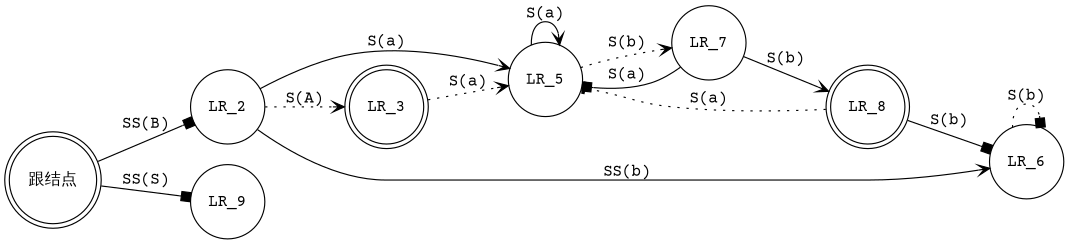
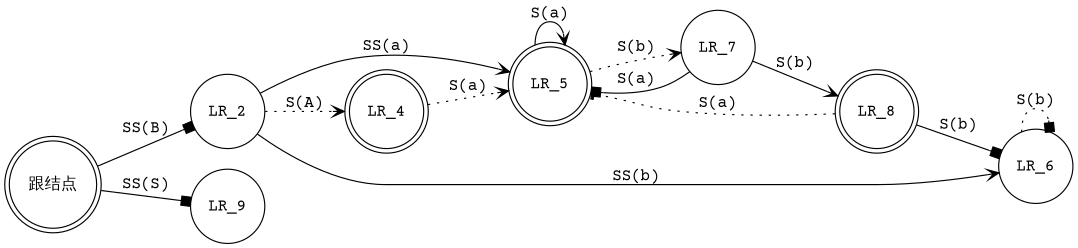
edge "LR_2" -> "LR_5": label "S(a)" -> "SS(a)"
node "LR_5": shape circle -> doublecircle
node "LR_3": label "LR_3" -> "LR_4"
